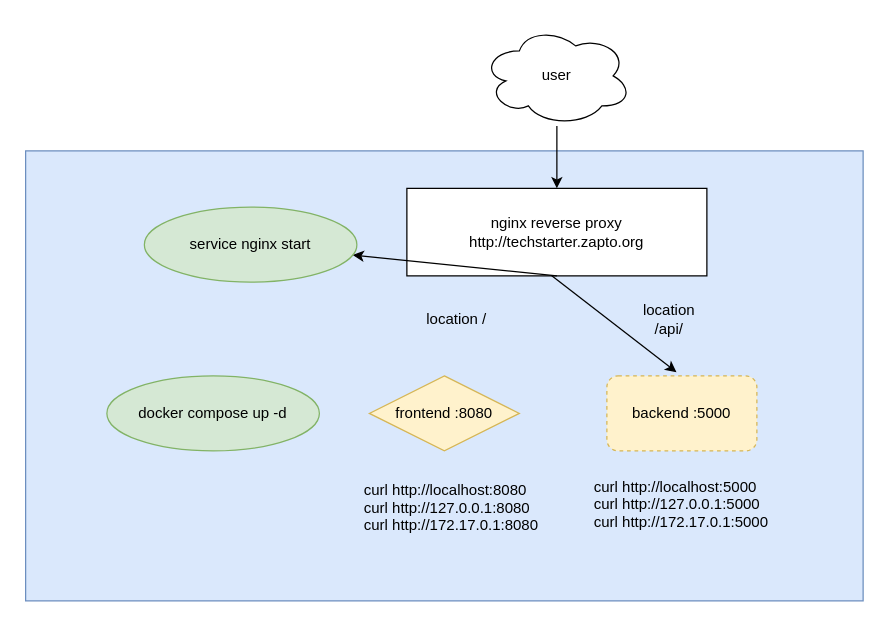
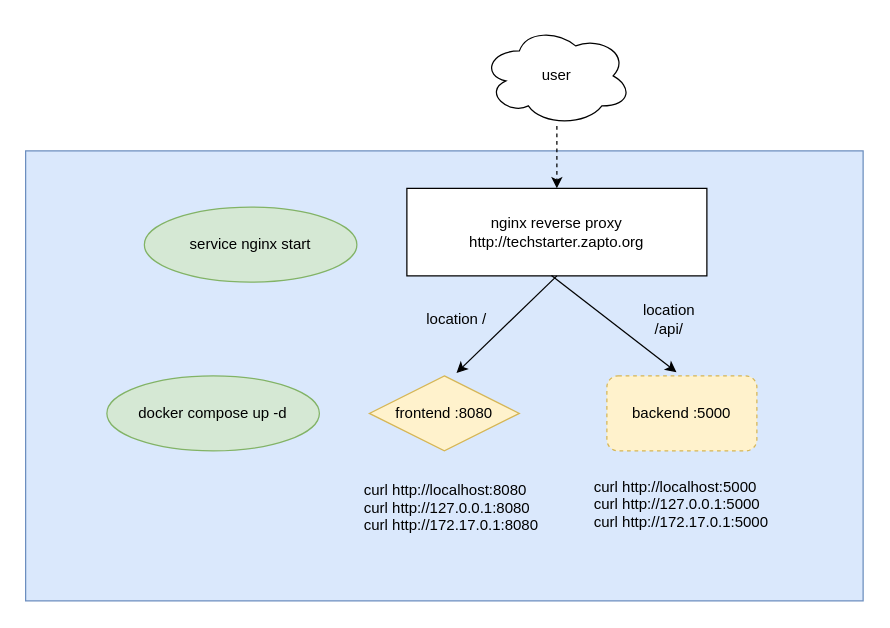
edge "user" -> "nginx reverse proxy http://techstarter.zapto.org": style solid -> dashed
edge "nginx reverse proxy http://techstarter.zapto.org" -> "service nginx start": now "nginx reverse proxy http://techstarter.zapto.org" -> "frontend :8080"
